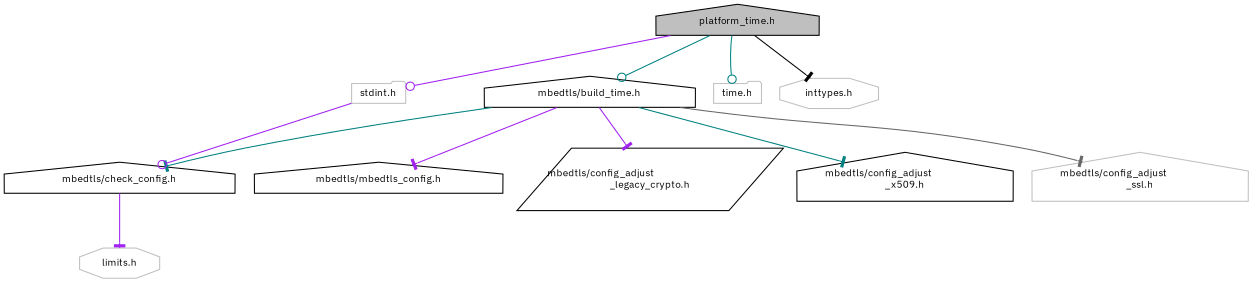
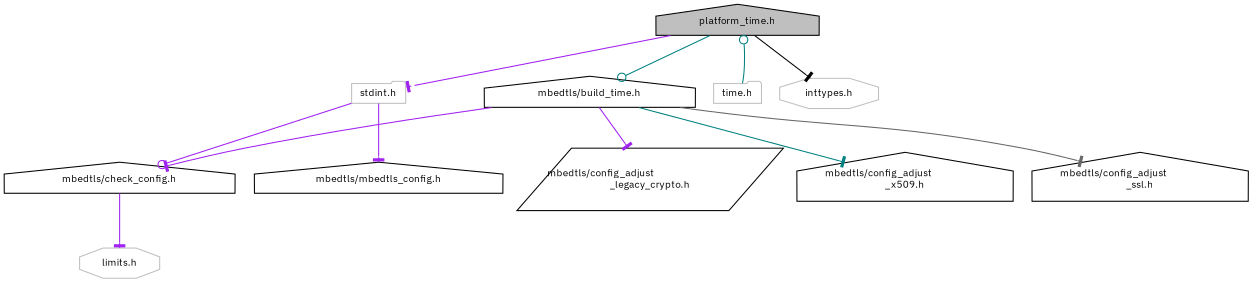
edge "platform_time.h" -> "time.h": reversed
edge "platform_time.h" -> "stdint.h": arrowhead odot -> tee
edge "mbedtls/build_time.h" -> "mbedtls/check_config.h": color teal -> purple
edge "mbedtls/build_time.h" -> "mbedtls/mbedtls_config.h": now "stdint.h" -> "mbedtls/mbedtls_config.h"
node "mbedtls/config_adjust _ssl.h": color grey75 -> black
